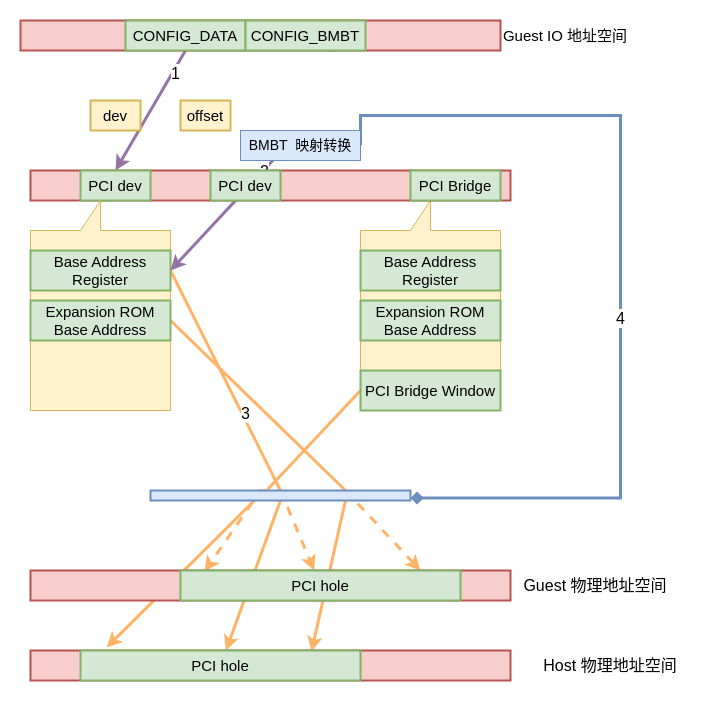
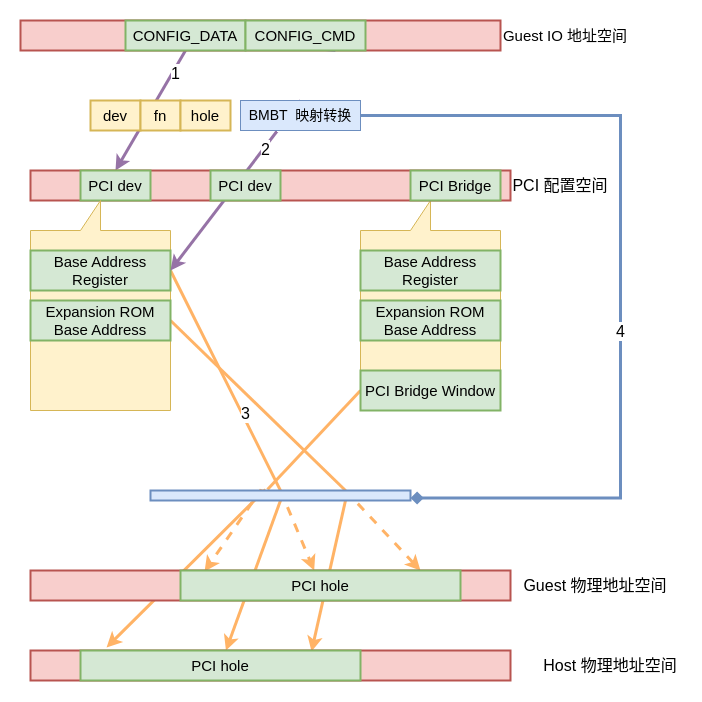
node "CONFIG_BMBT": label "CONFIG_BMBT" -> "CONFIG_CMD"
node "fn": added
node "offset": label "offset" -> "hole"
node "BMBT 映射转换": moved (301, 146) -> (301, 116)
node "PCI 配置空间": added
